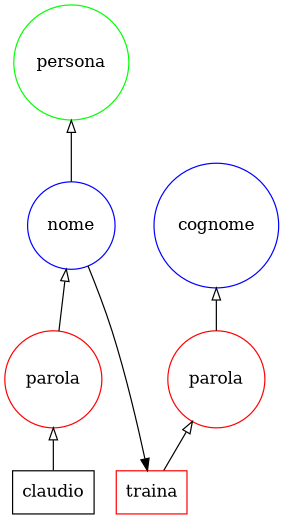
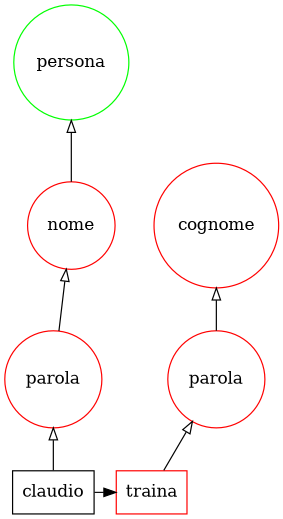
node "nome": color blue -> red
node "cognome": color blue -> red
edge "nome" -> "traina": now "claudio" -> "traina"
